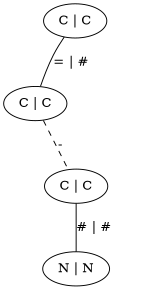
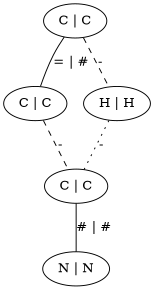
node "H | H": added
